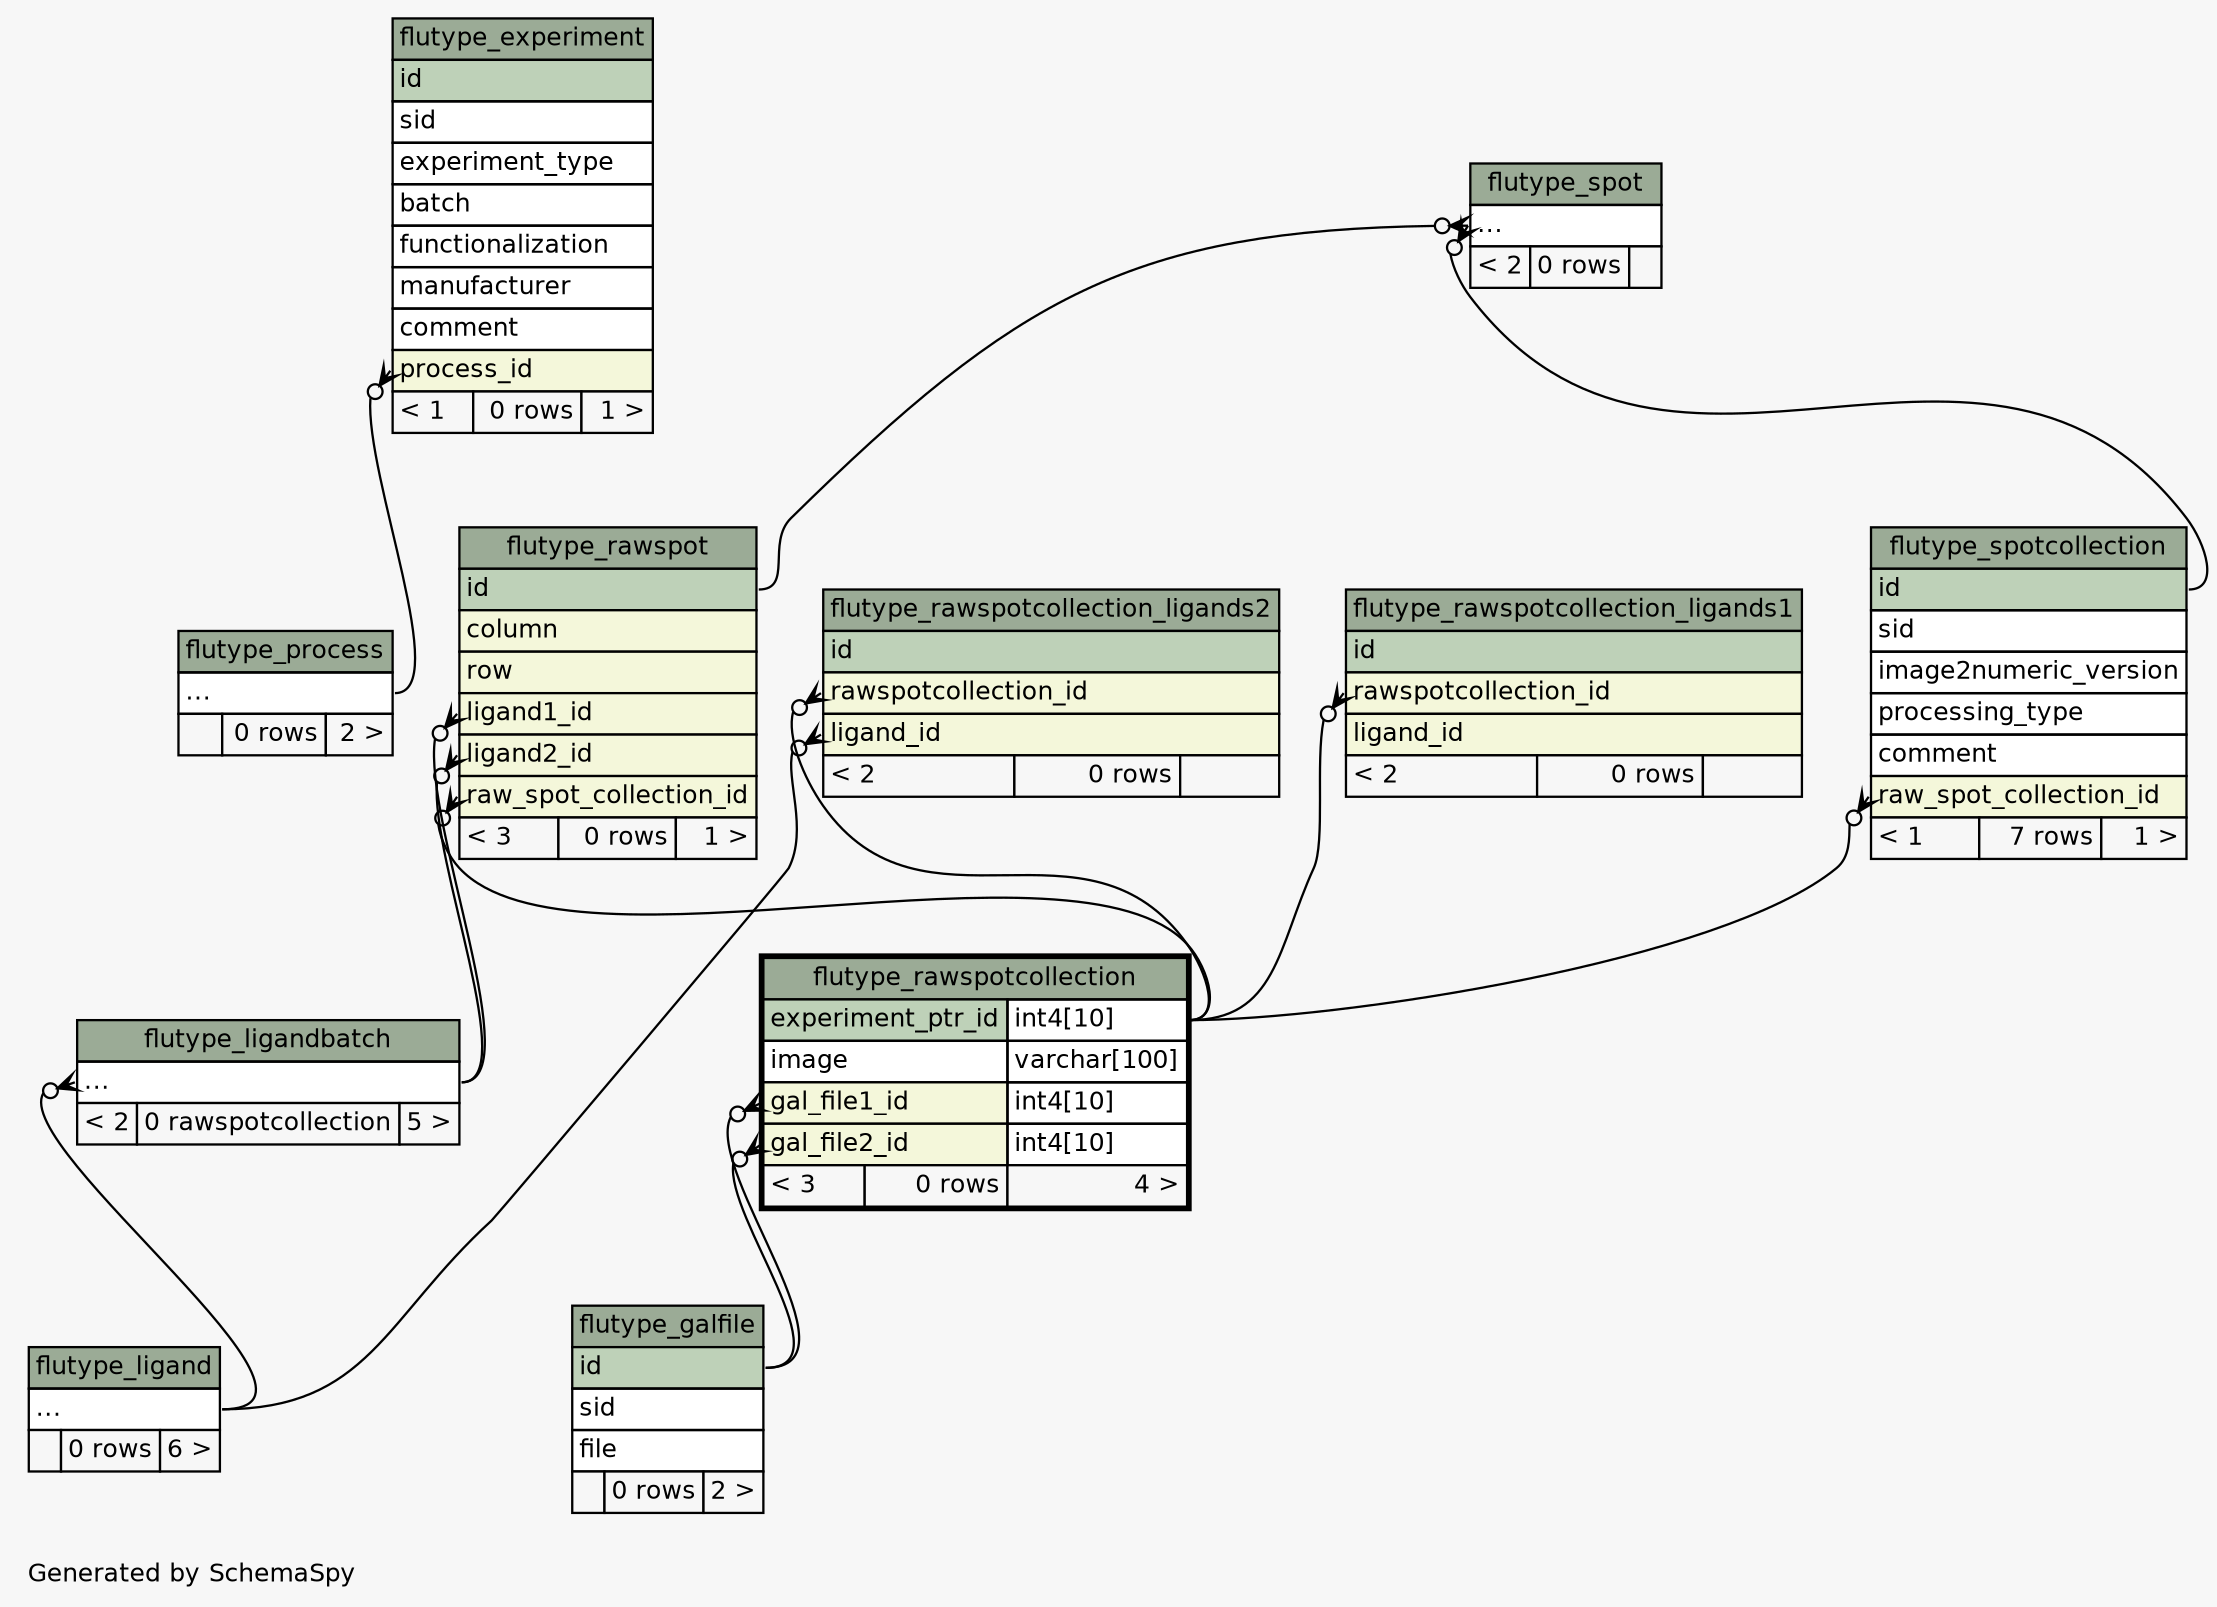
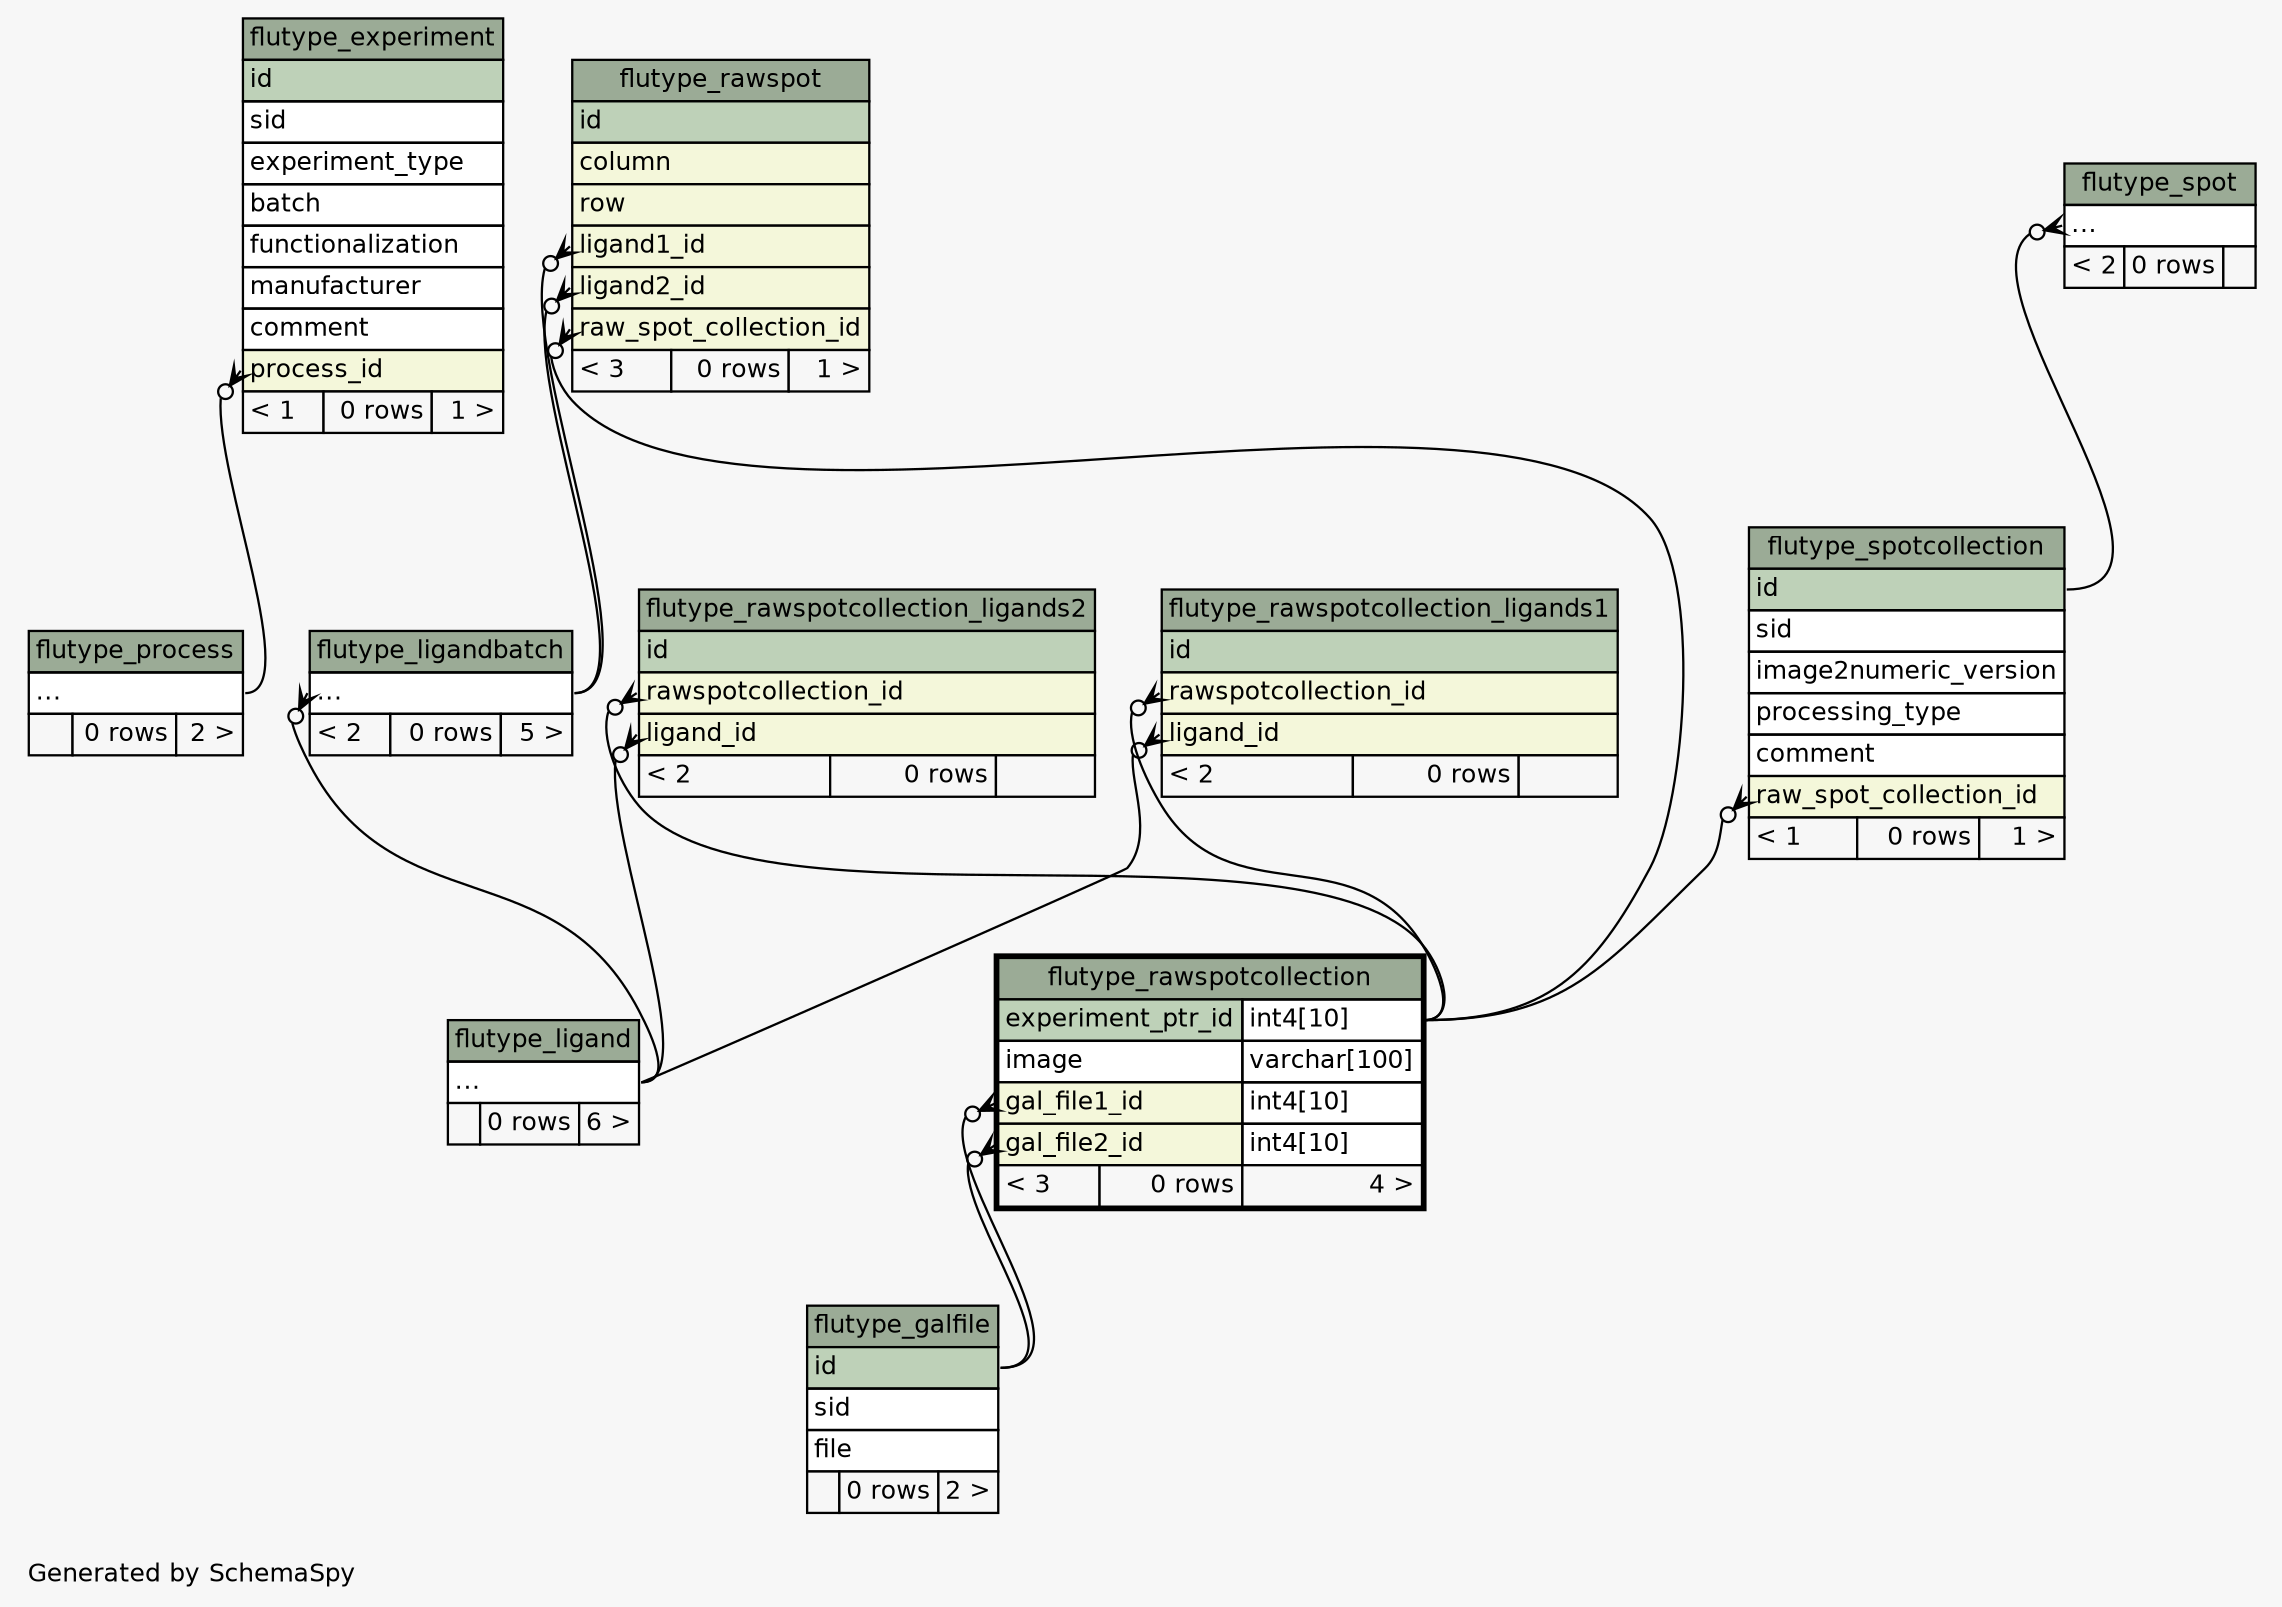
edge "flutype_rawspot" -> "flutype_spot": removed
node "flutype_spotcollection": text "7 rows" -> "0 rows"
edge "flutype_ligand" -> "flutype_rawspotcollection_ligands1": added
node "flutype_ligandbatch": text "0 rawspotcollection" -> "0 rows"
